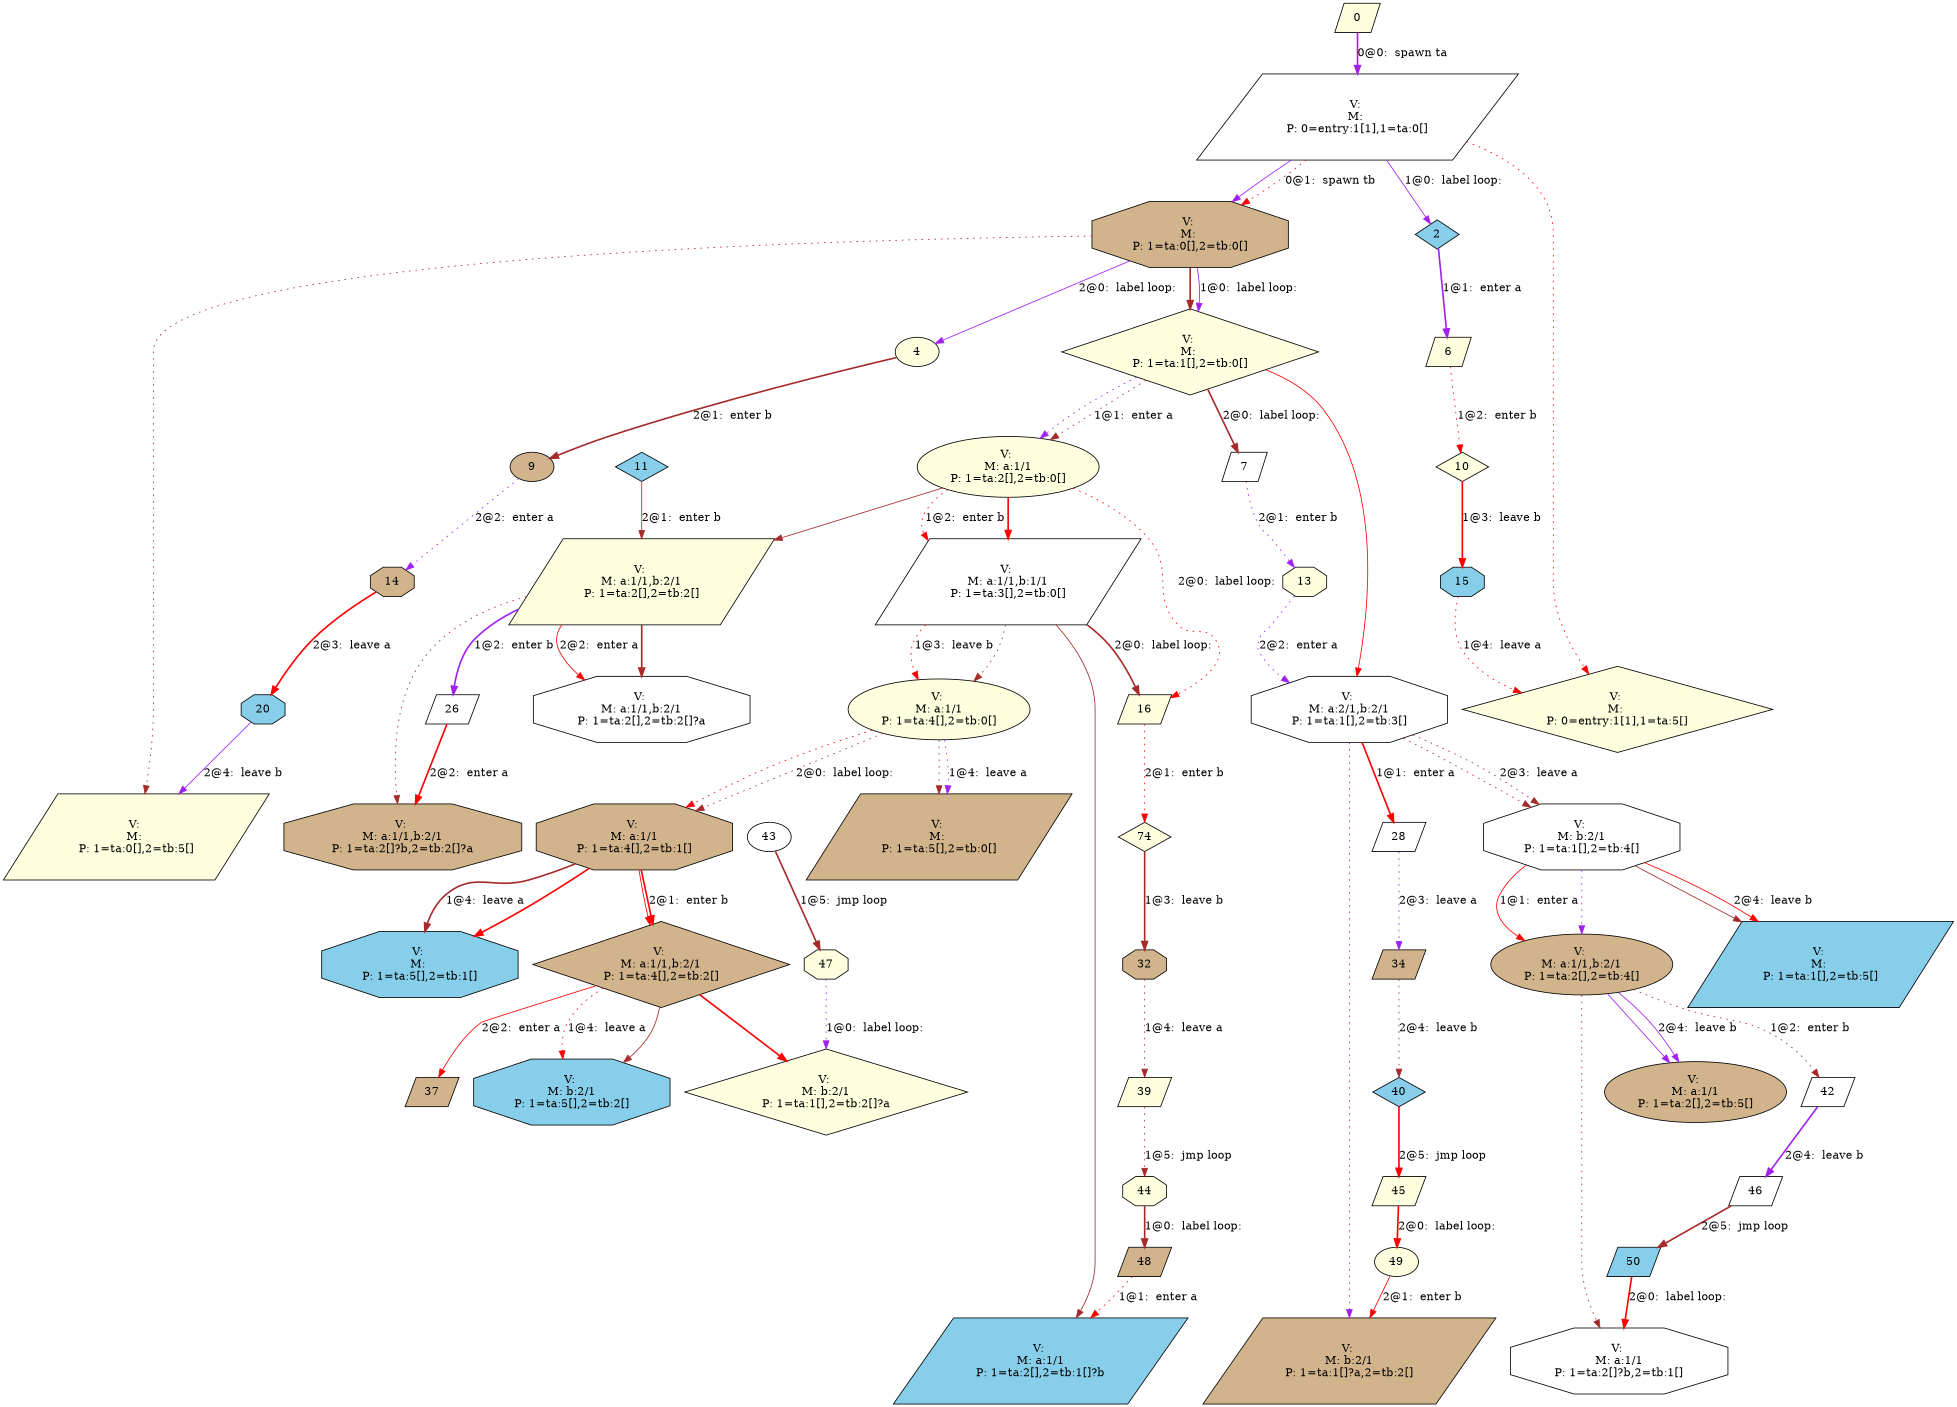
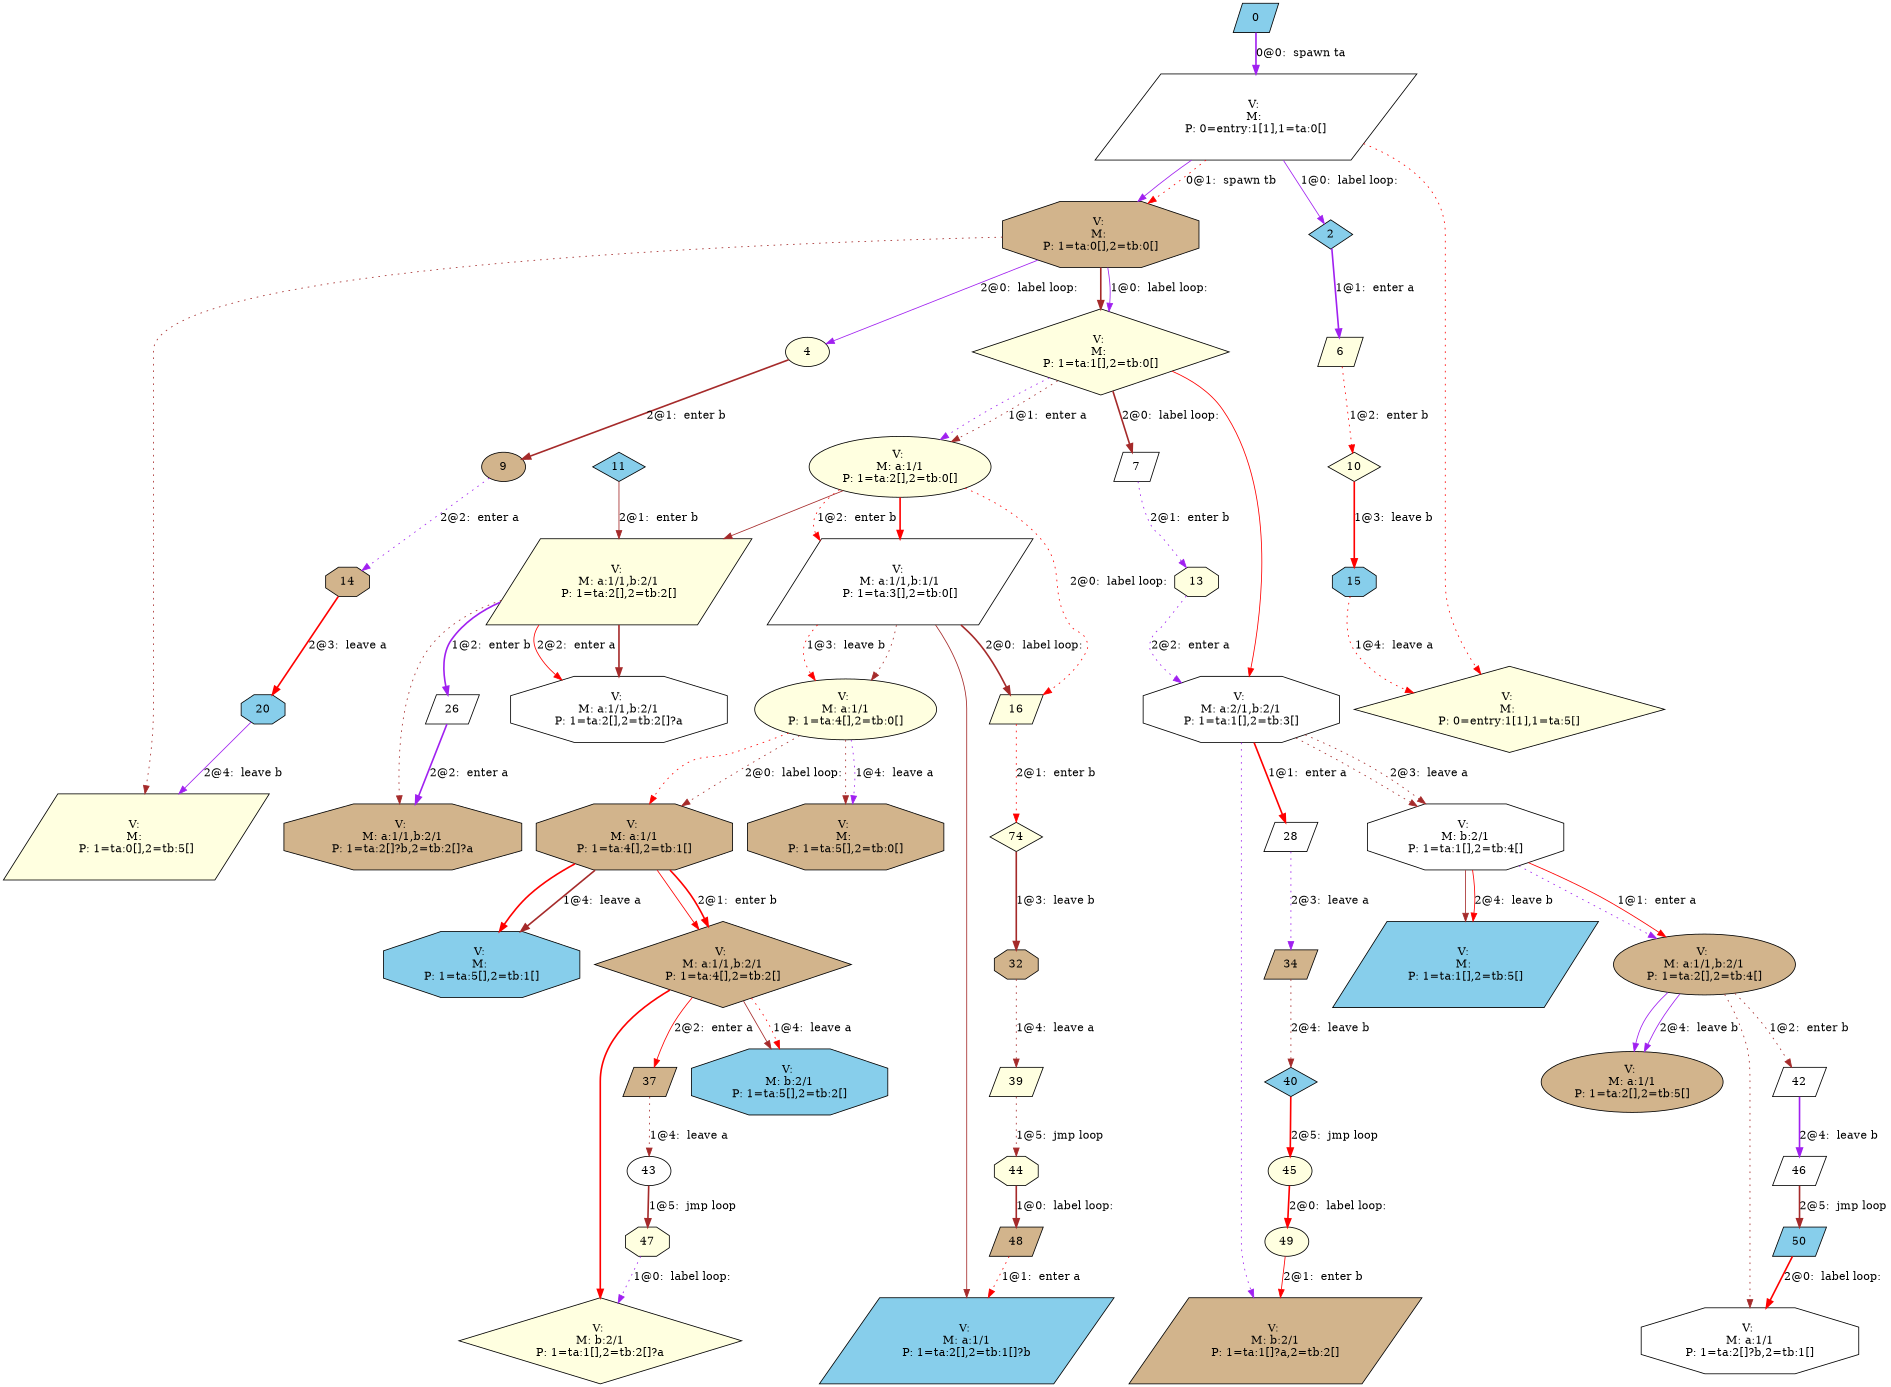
node "0": fillcolor lightyellow -> skyblue
edge "26" -> "V: M: a:1/1,b:2/1 P: 1=ta:2[]?b,2=tb:2[]?a": color red -> purple
node "V: M: P: 1=ta:5[],2=tb:0[]": shape parallelogram -> octagon
edge "37" -> "43": added, label "1@4:  leave a"
node "45": shape parallelogram -> ellipse
